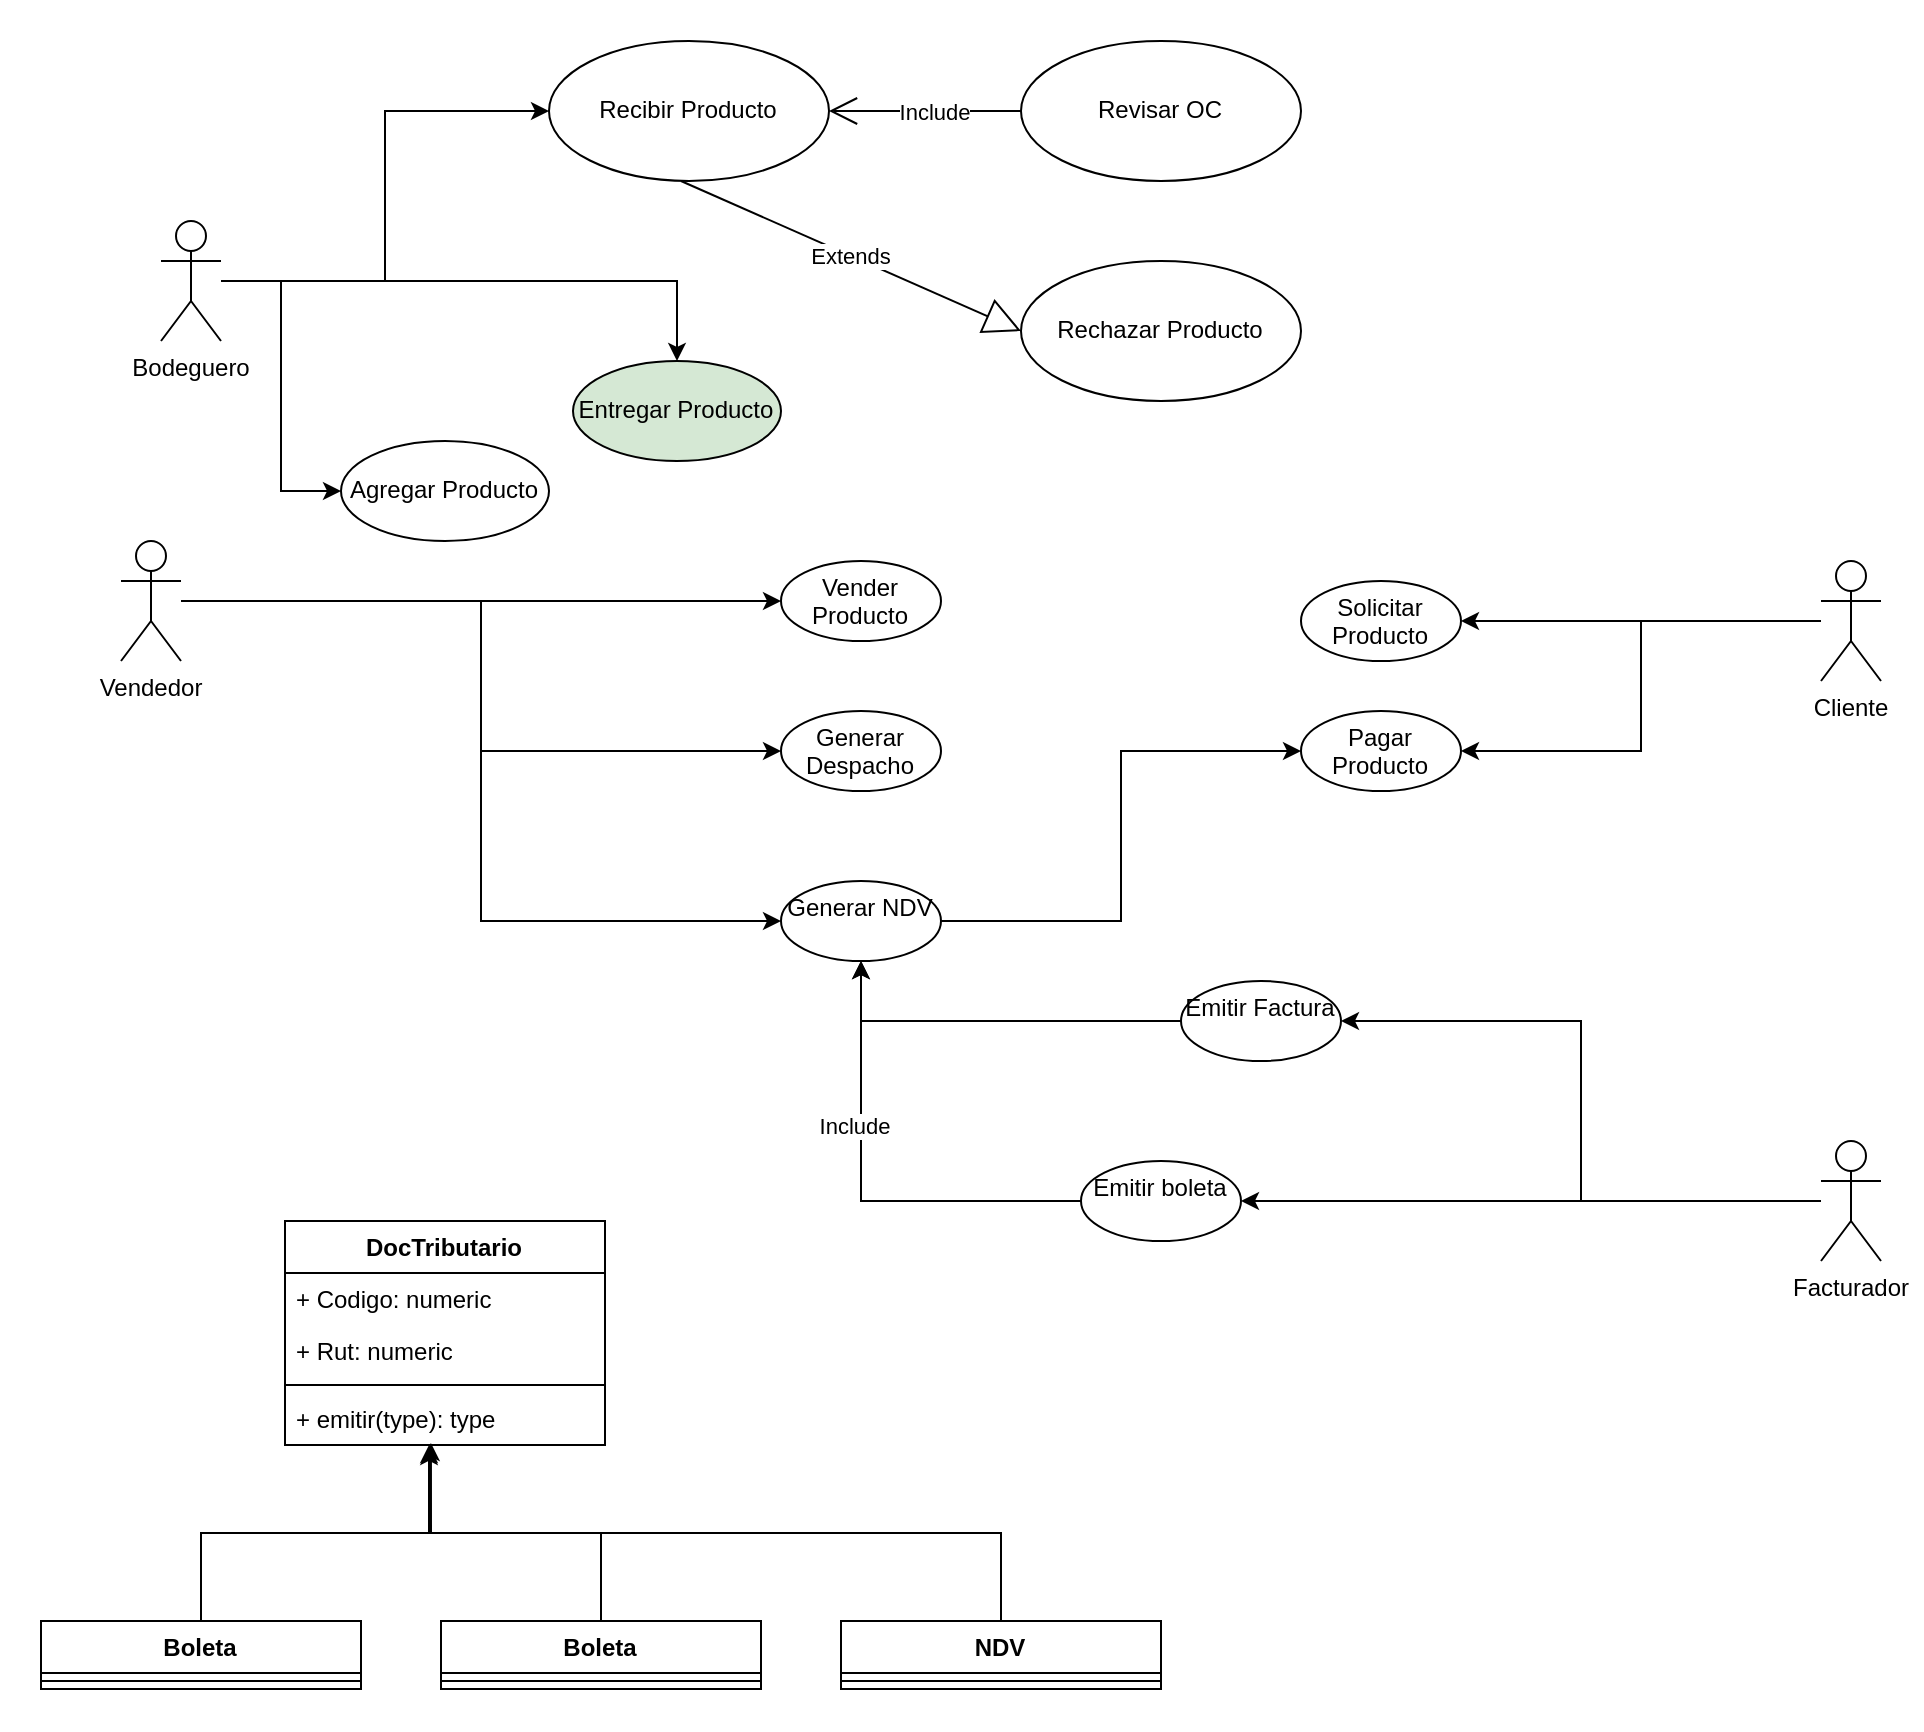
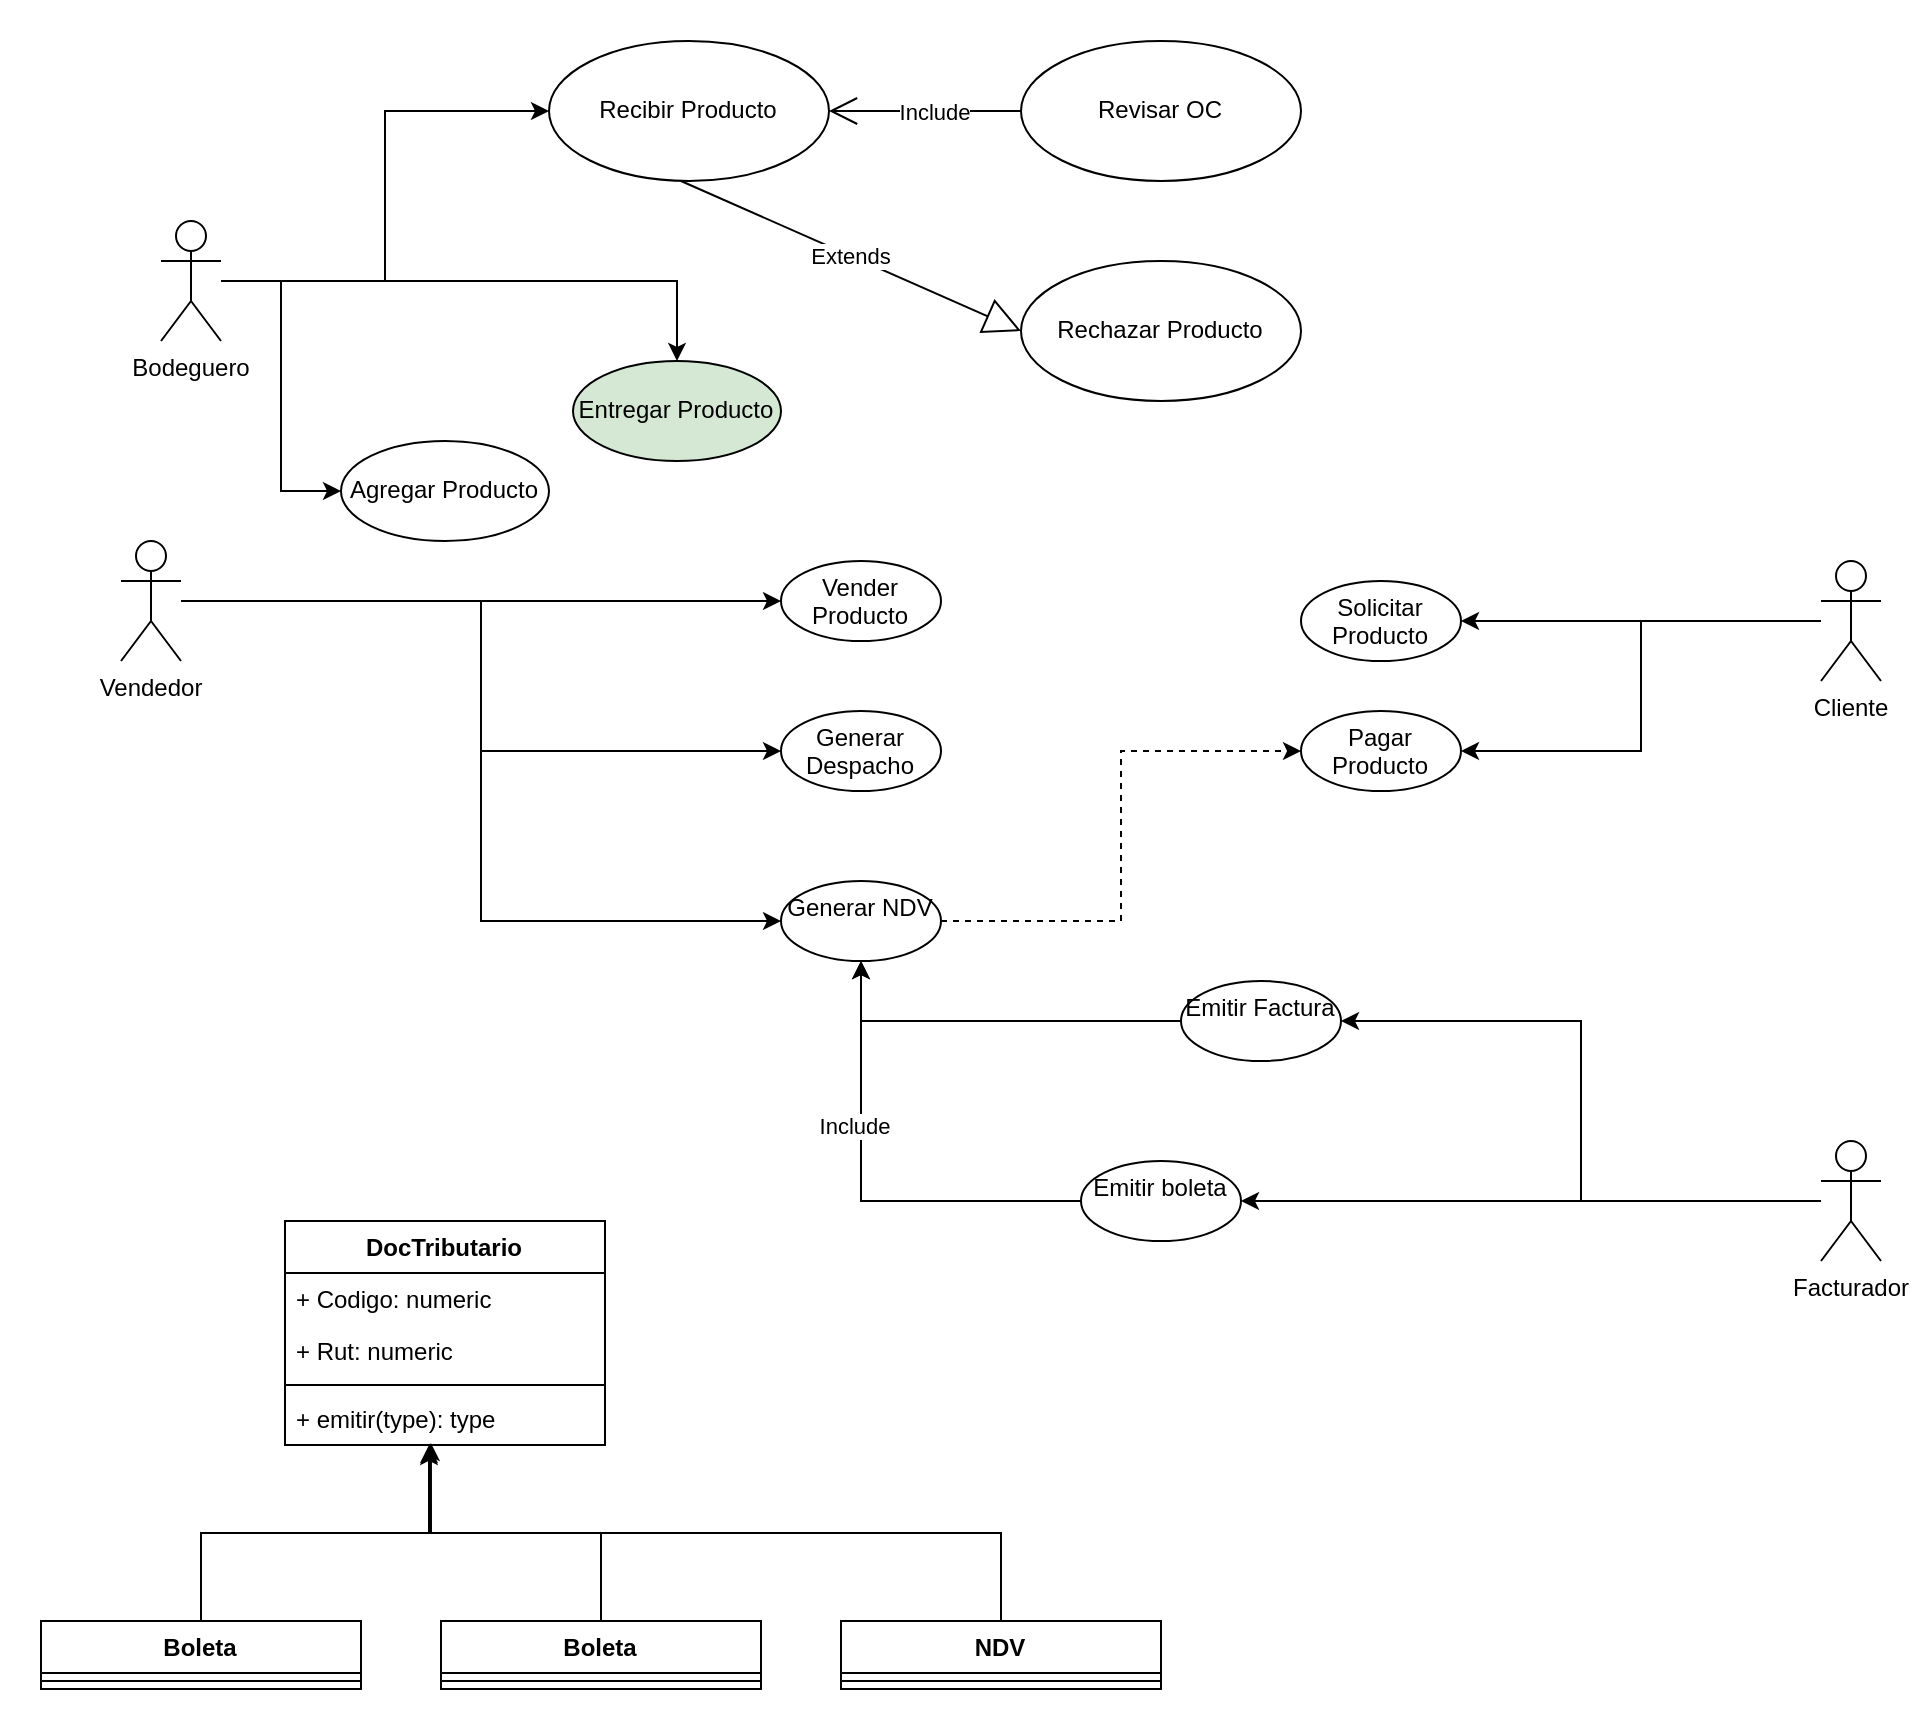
edge "Generar NDV" -> "Pagar Producto": style solid -> dashed
